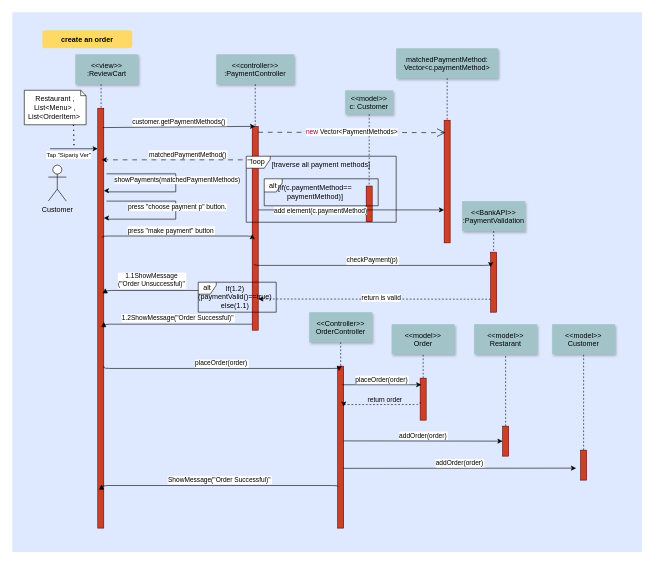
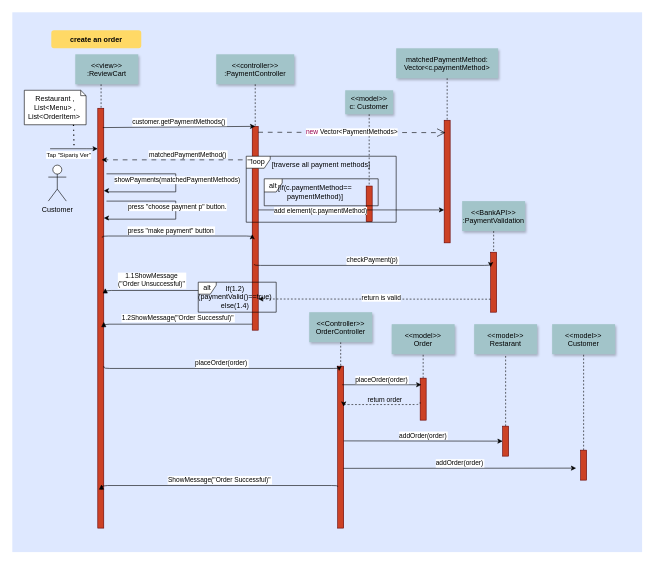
node "create an order": moved (87, 39) -> (96, 39)
node "If(1.2) (paymentValid()==true) else(1.1)": label "If(1.2) (paymentValid()==true) else(1.1)" -> "If(1.2) (paymentValid()==true) else(1.4)"
